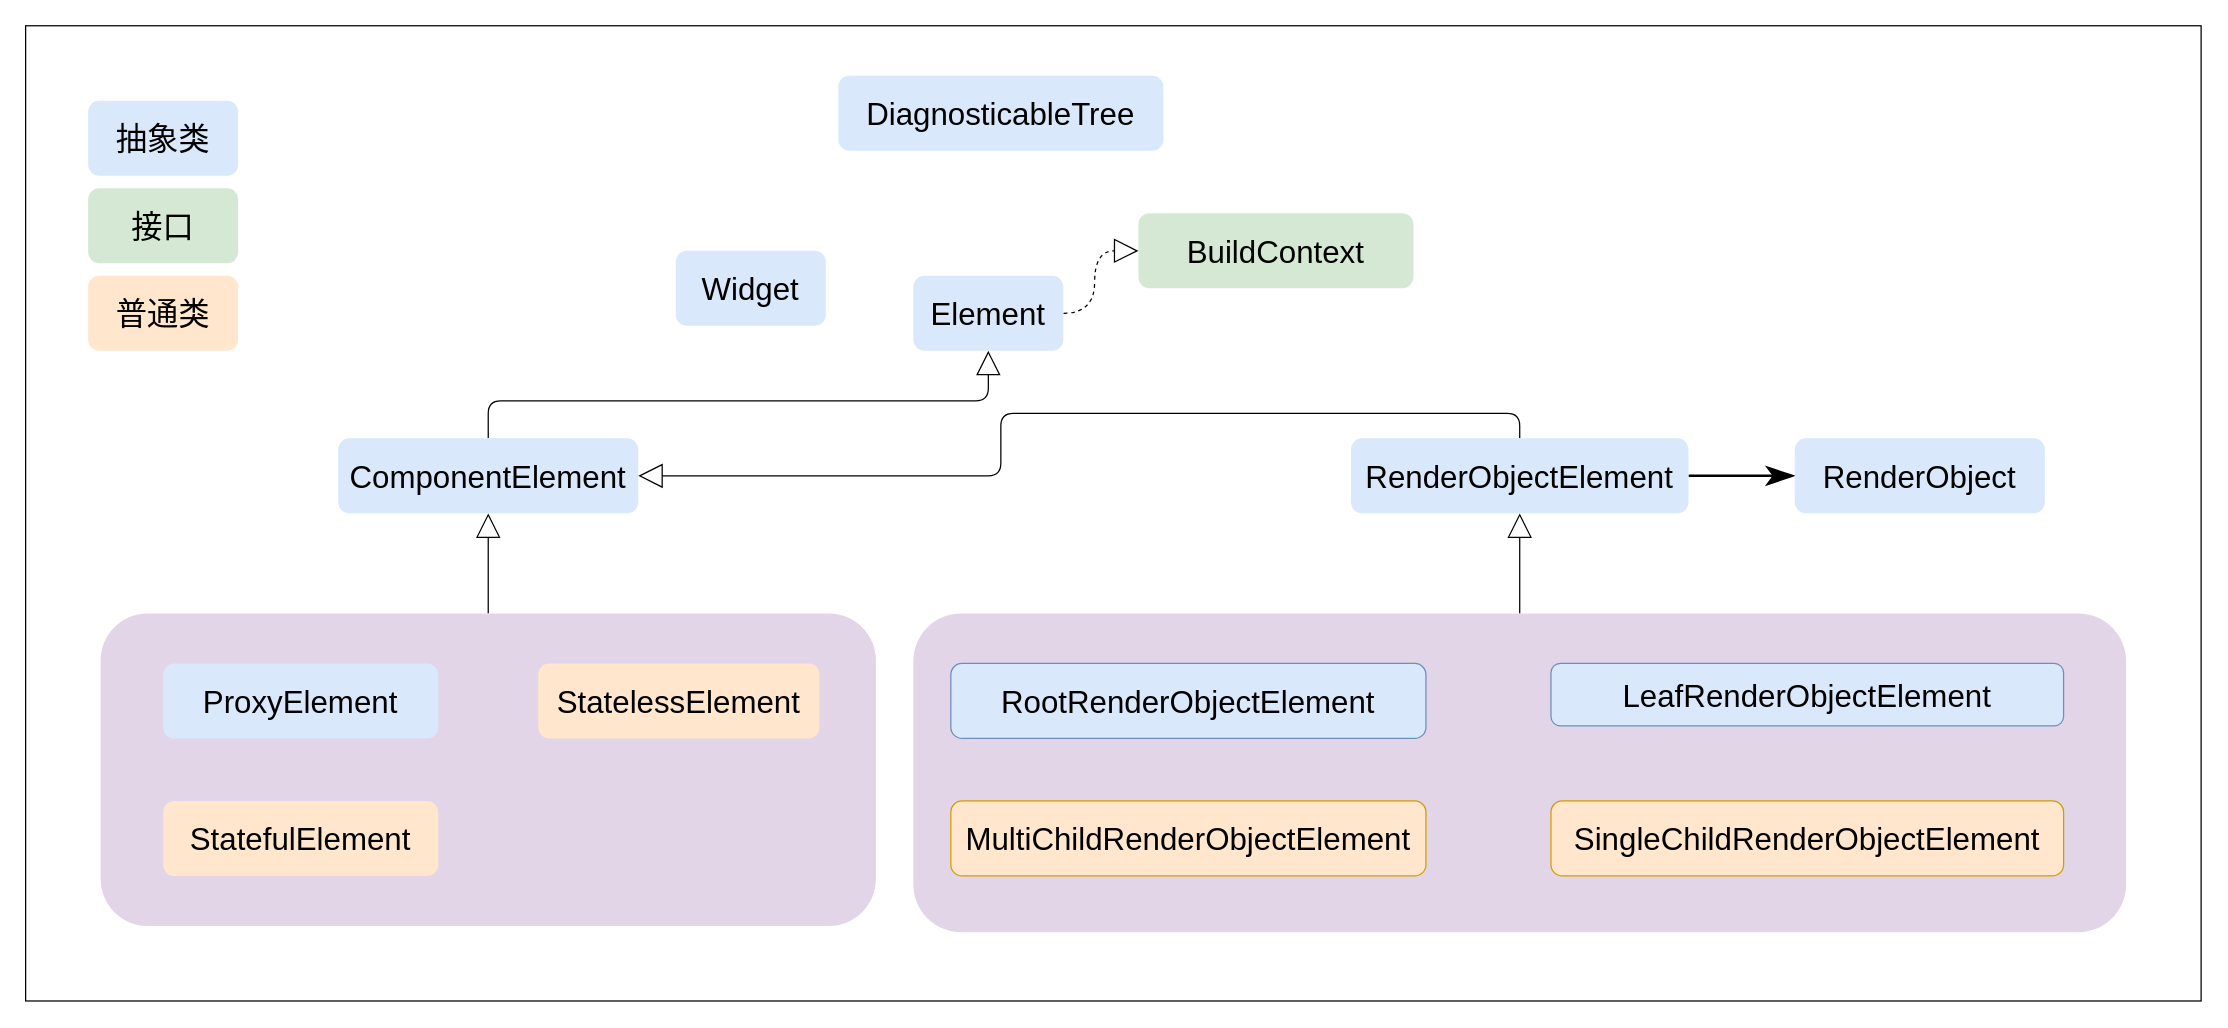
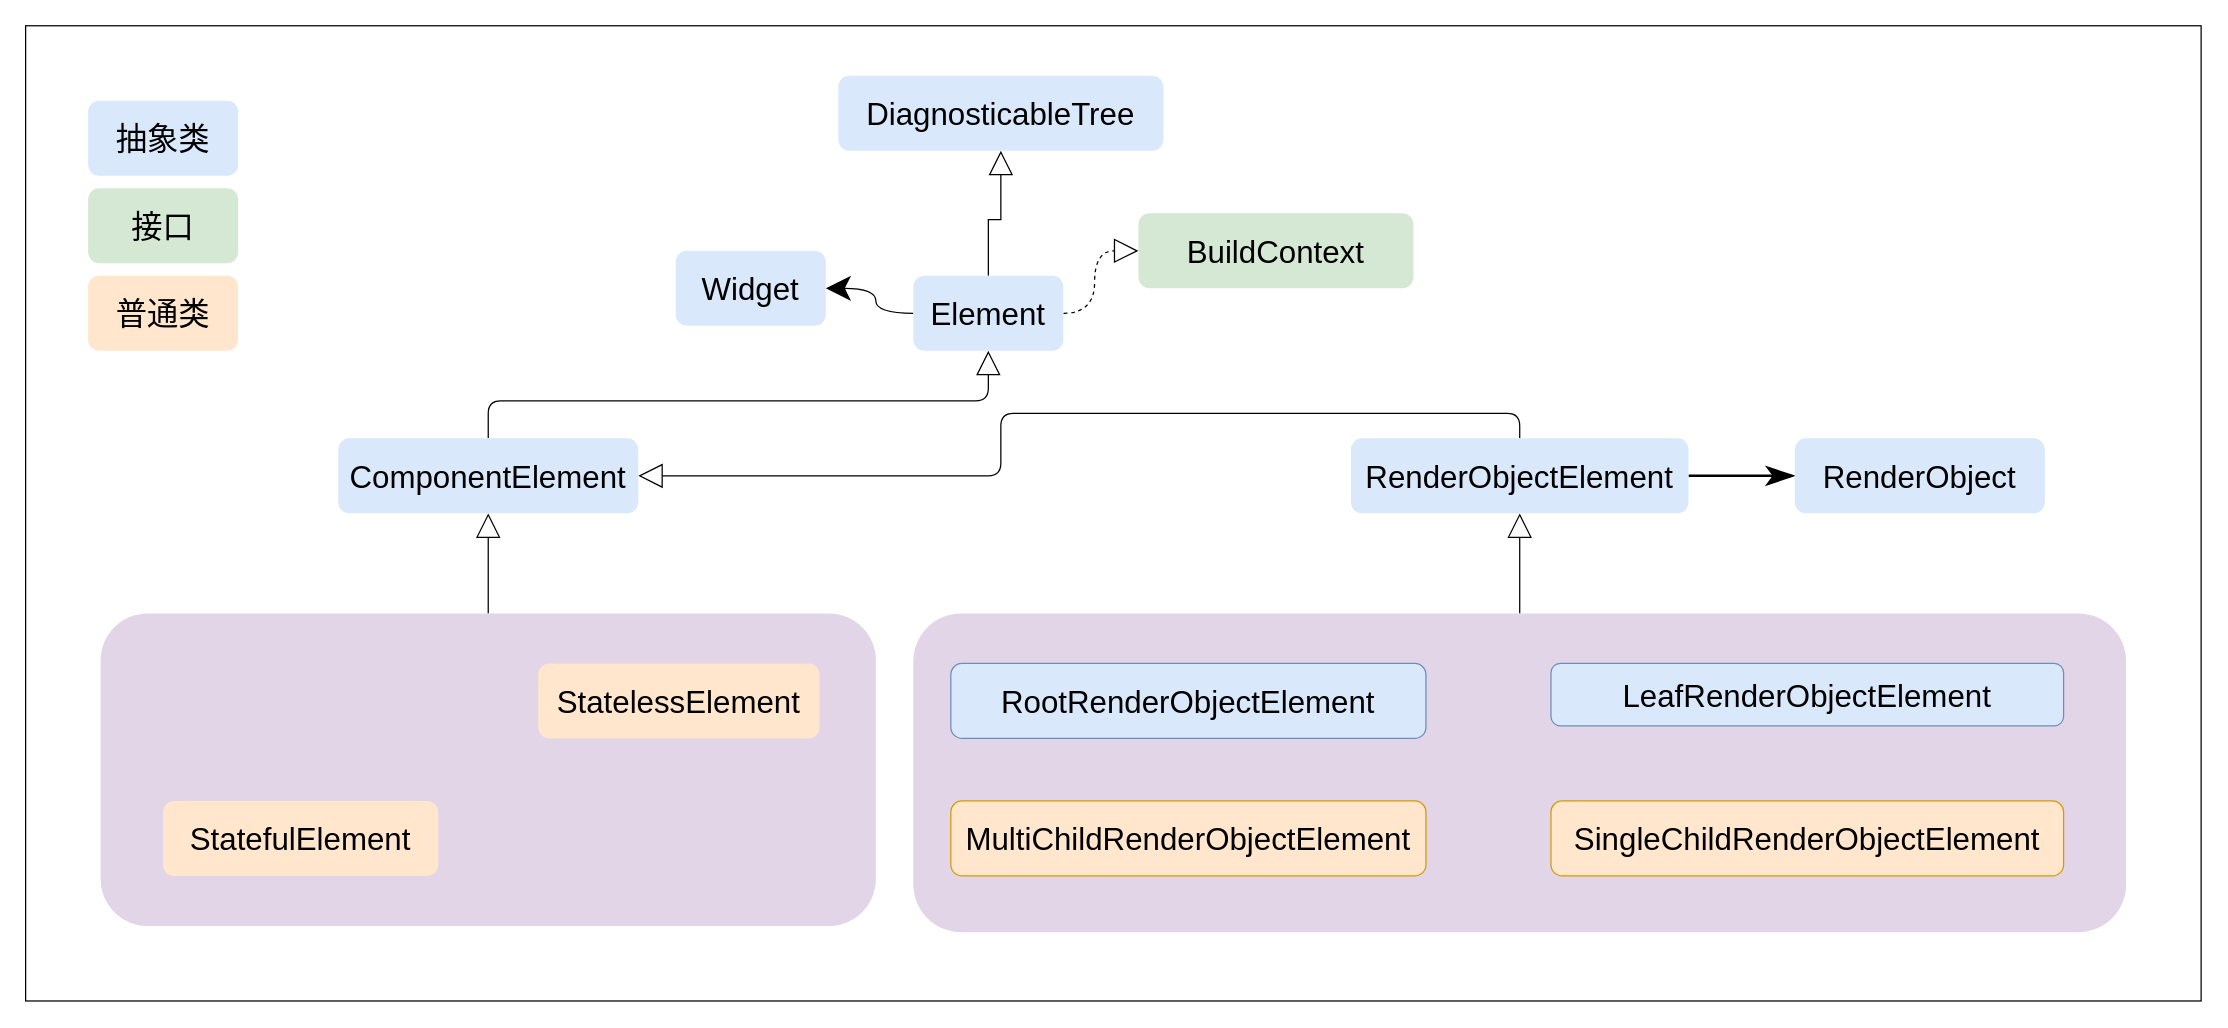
edge "Element" -> "DiagnosticableTree": added
edge "Element" -> "Widget": added
node "ProxyElement": removed
